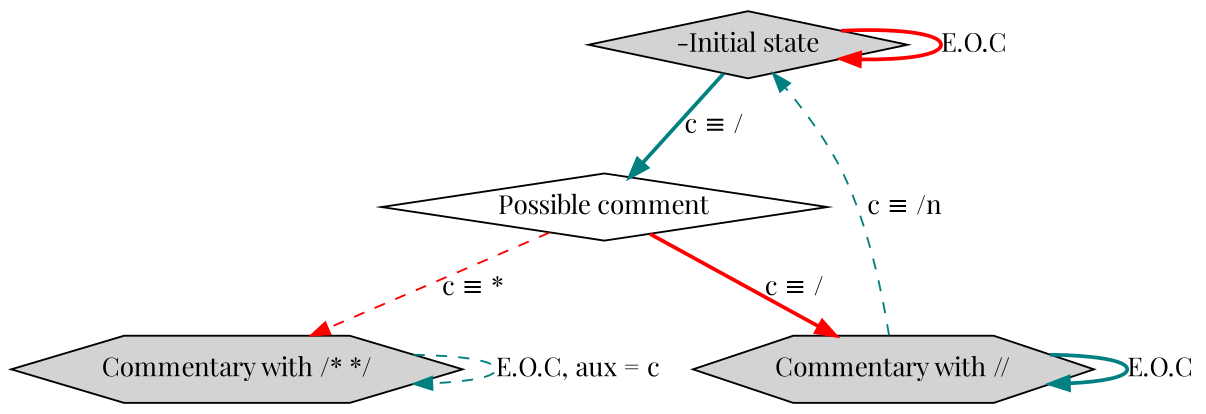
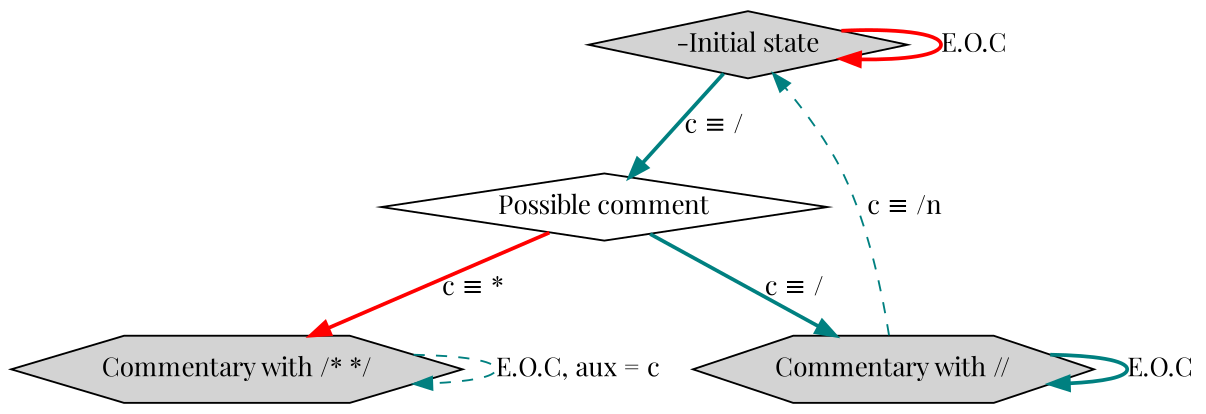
edge "Possible comment" -> "Commentary with /* */": style dashed -> bold
edge "Possible comment" -> "Commentary with //": color red -> teal
